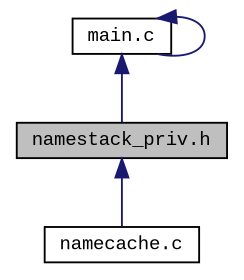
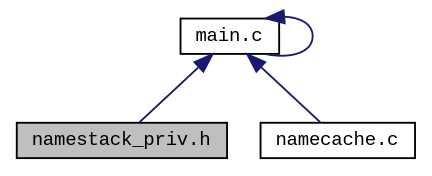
edge "namecache.c" -> "namestack_priv.h": now "namecache.c" -> "main.c"
